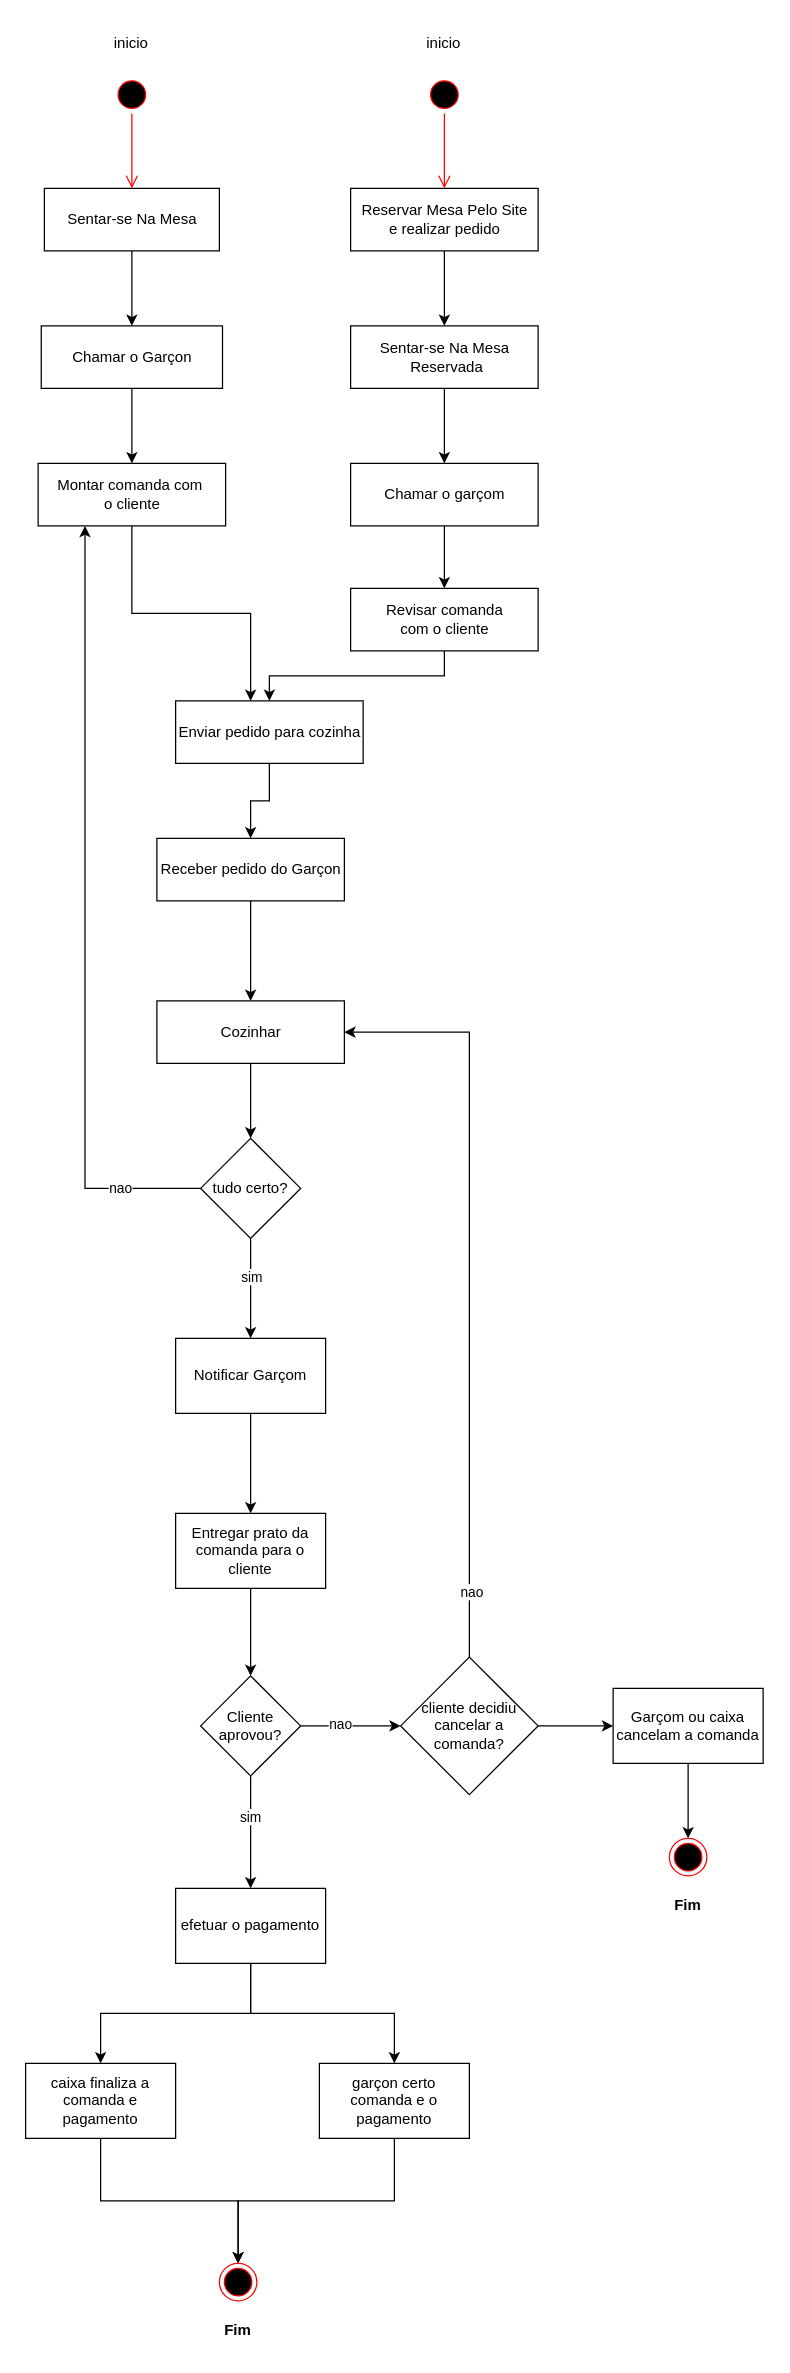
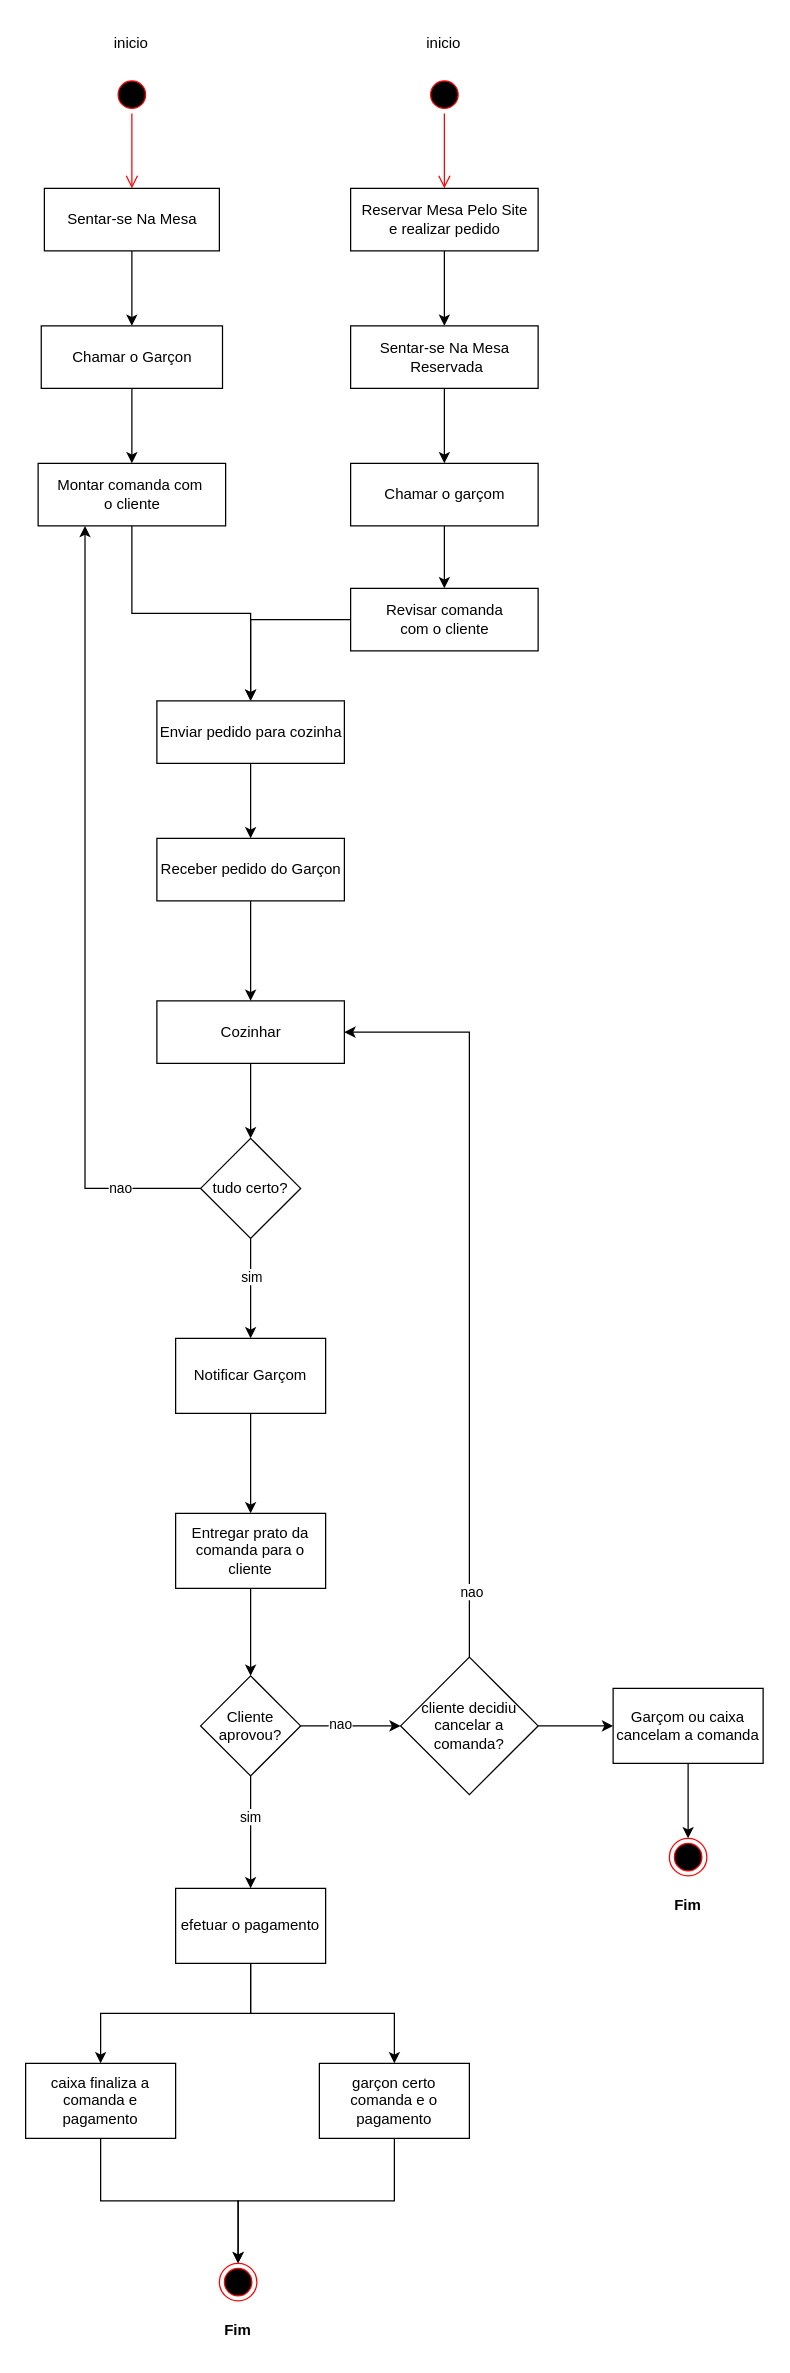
node "Enviar pedido para cozinha": moved (269, 732) -> (251, 732)
